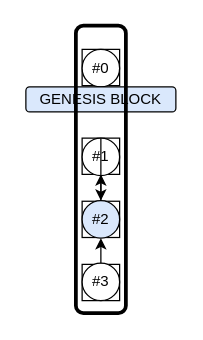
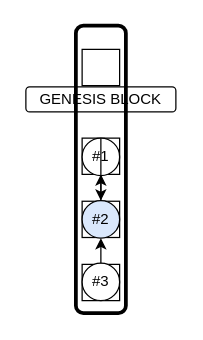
node "#0": removed
node "GENESIS BLOCK": fillcolor #dae8fc -> #ffffff
